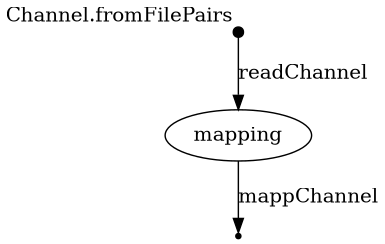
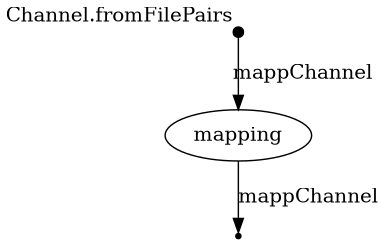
edge "Channel.fromFilePairs" -> "mapping": label "readChannel" -> "mappChannel"
